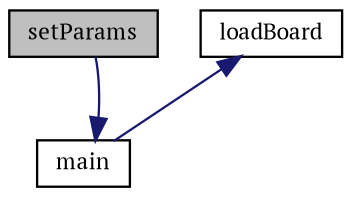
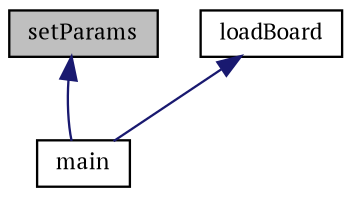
edge "setParams" -> "main": reversed
